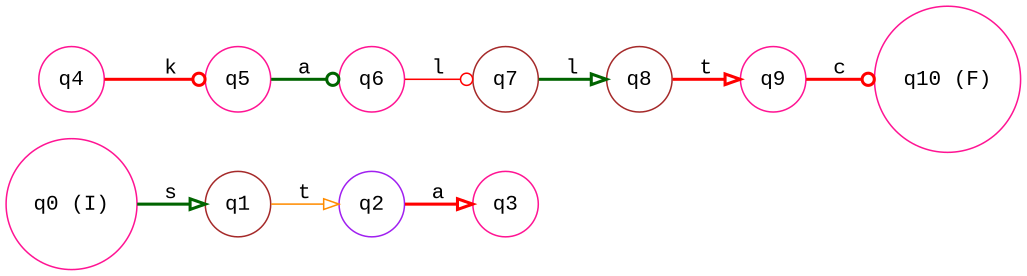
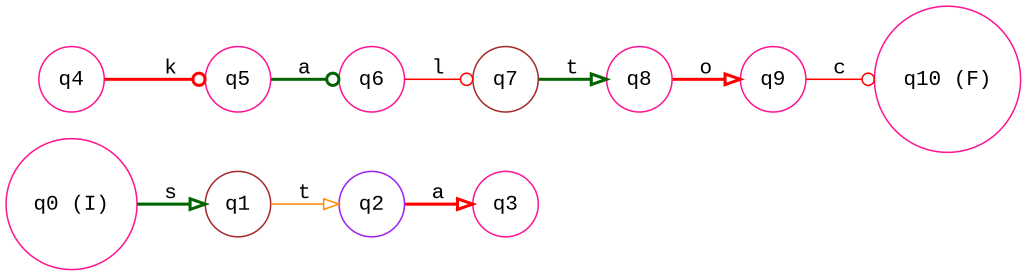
edge "q7" -> "q8": label "l" -> "t"
edge "q8" -> "q9": label "t" -> "o"
node "q8": color brown -> deeppink
edge "q9" -> "q10 (F)": style bold -> solid
